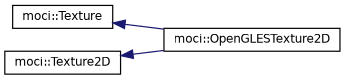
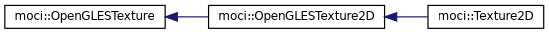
node "moci::Texture": label "moci::Texture" -> "moci::OpenGLESTexture"
edge "moci::OpenGLESTexture2D" -> "moci::Texture2D": reversed
